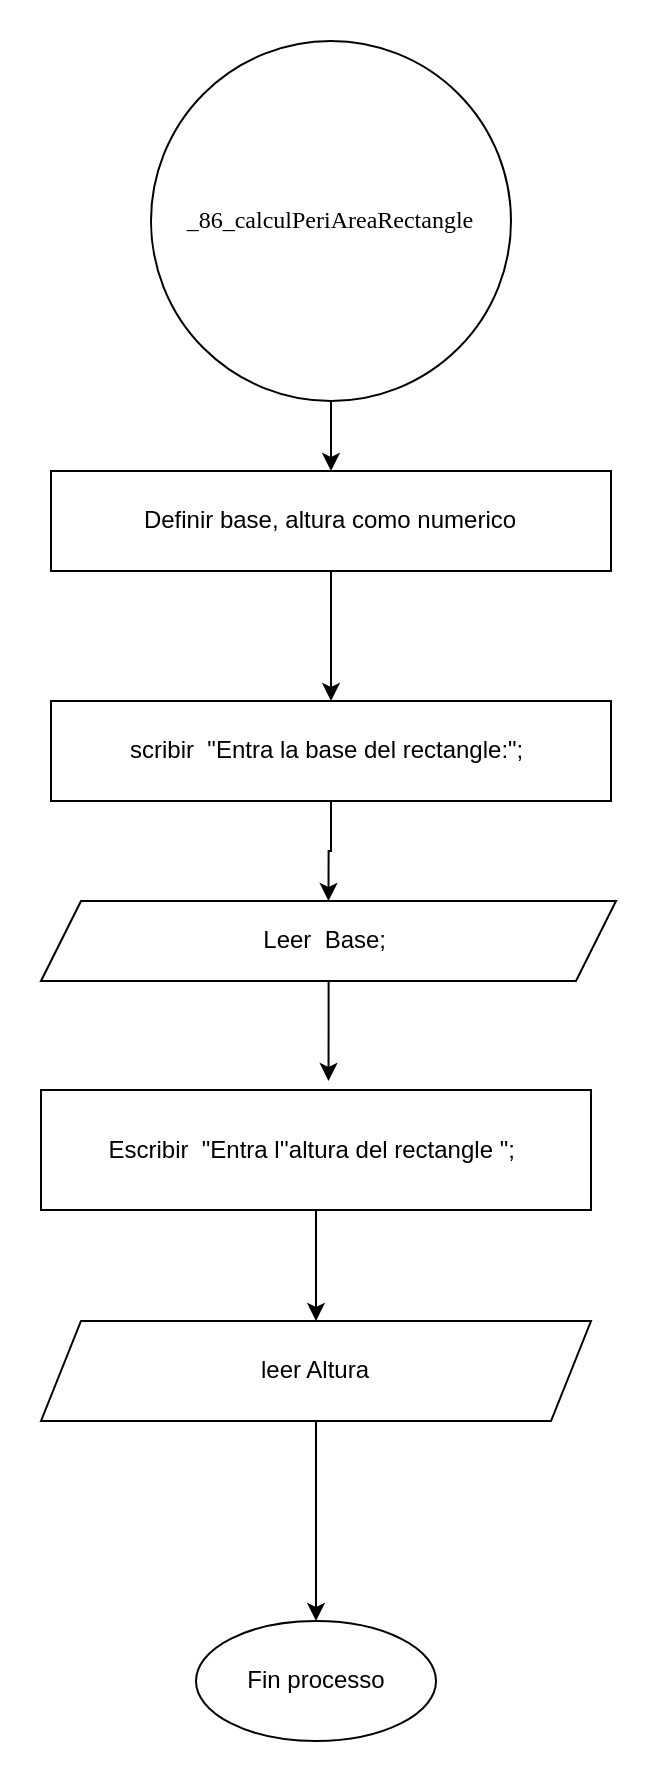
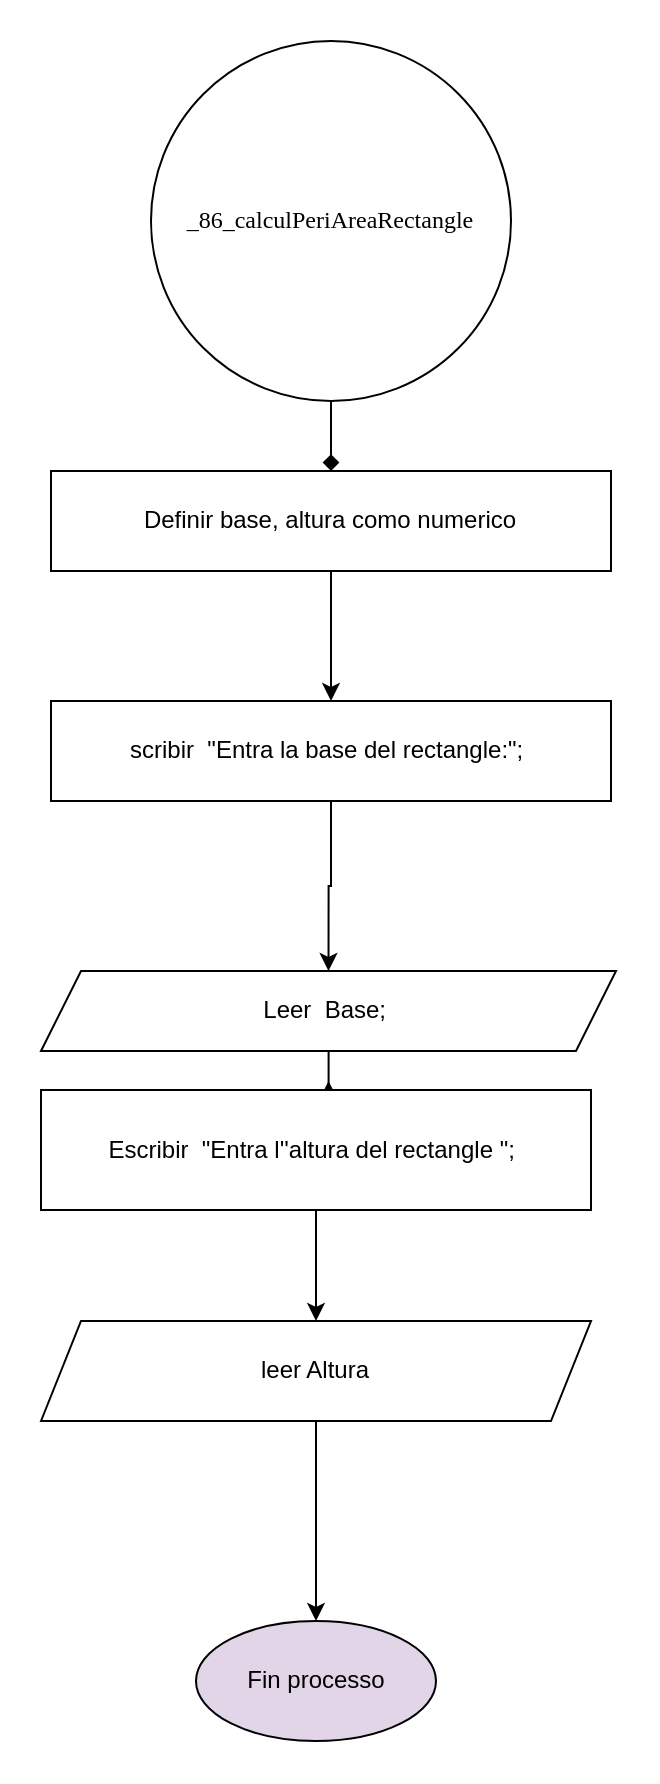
edge "_86_calculPeriAreaRectangle" -> "Definir base, altura como numerico": arrowhead classic -> diamond
node "Leer Base;": moved (329, 941) -> (329, 1011)
node "Fin processo": fillcolor #ffffff -> #e1d5e7
